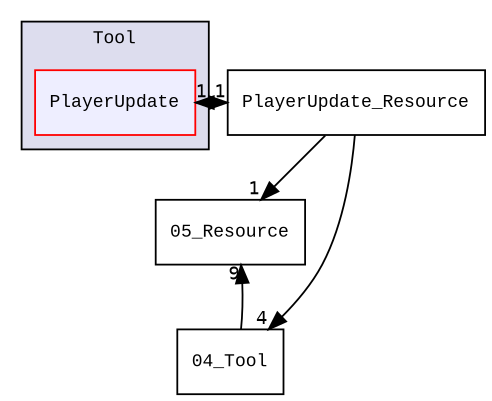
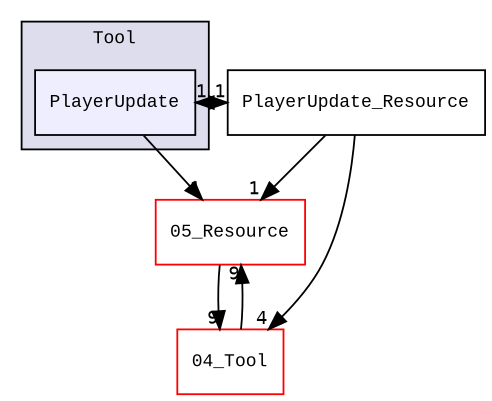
node "PlayerUpdate": color red -> black
edge "PlayerUpdate" -> "05_Resource": added
node "05_Resource": color black -> red
edge "05_Resource" -> "04_Tool": added
node "04_Tool": color black -> red
